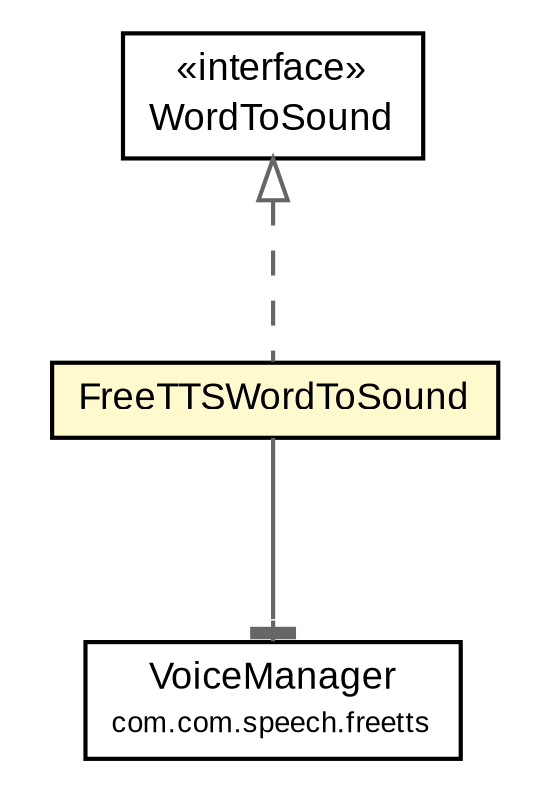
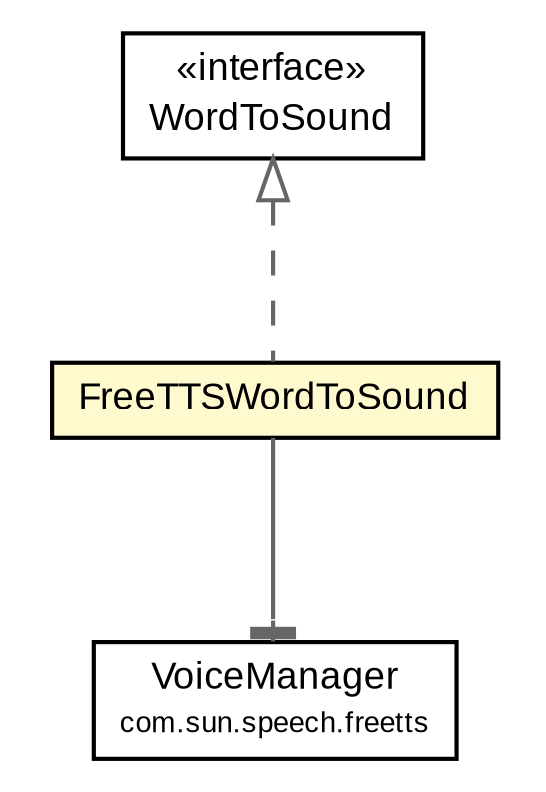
node "VoiceManager": text "com.com.speech.freetts" -> "com.sun.speech.freetts"
